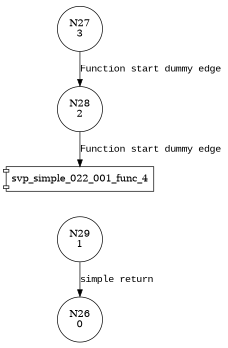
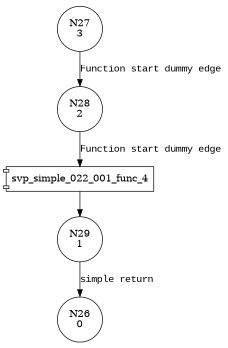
edge "svp_simple_022_001_func_4" -> "N29 1": added
